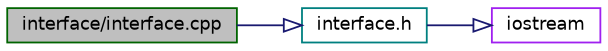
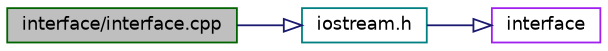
node "interface.h": label "interface.h" -> "iostream.h"
node "iostream": label "iostream" -> "interface"
